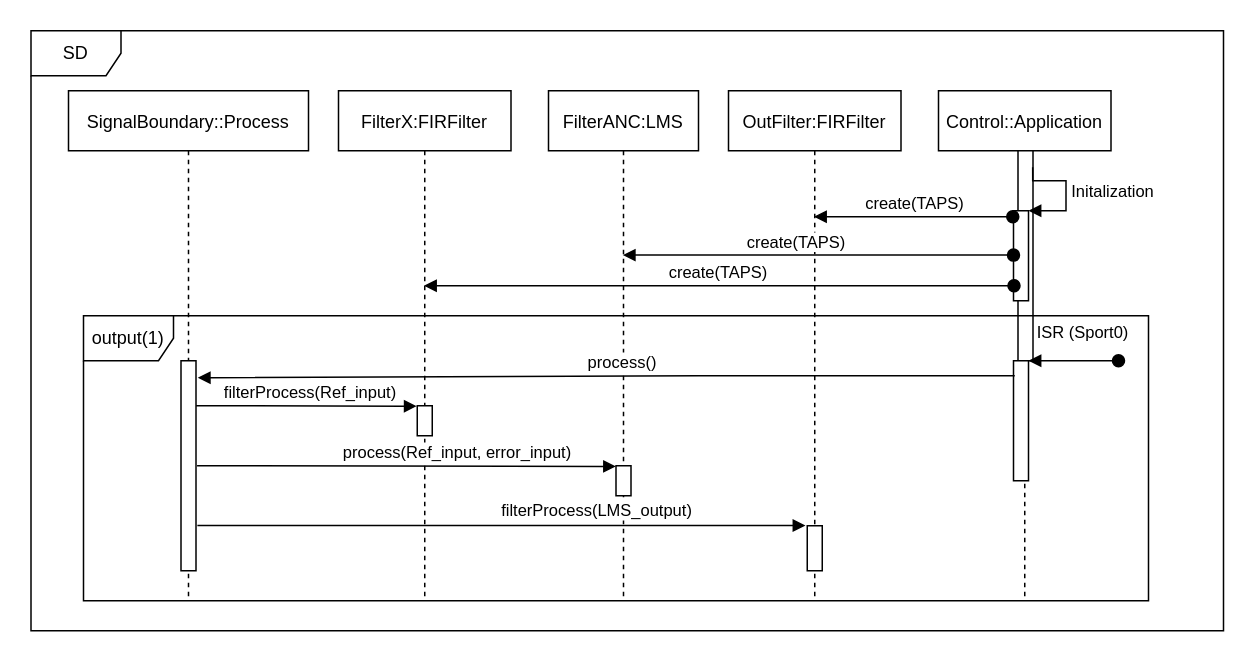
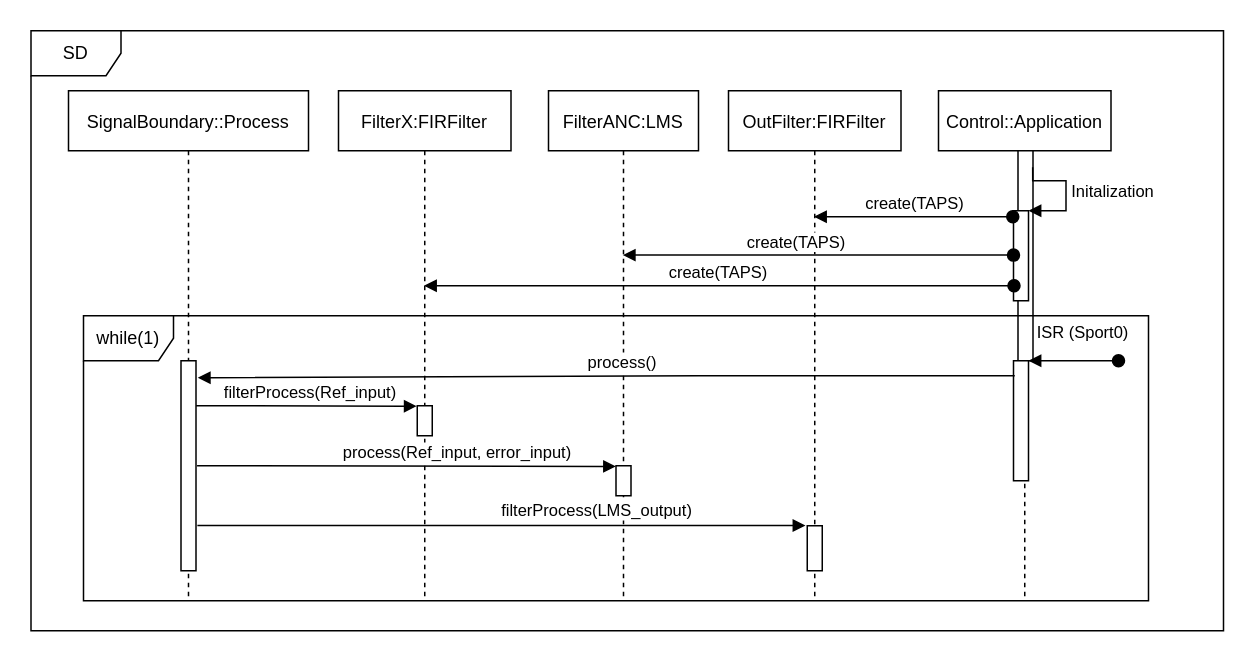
node "output(1)": label "output(1)" -> "while(1)"
